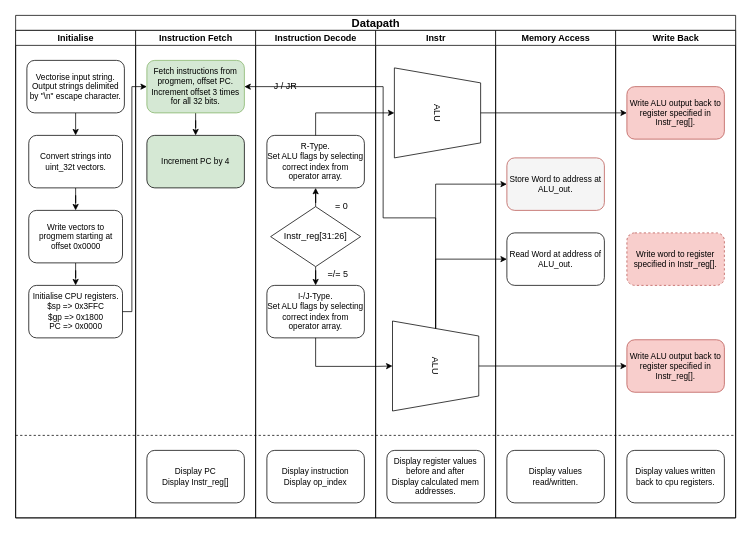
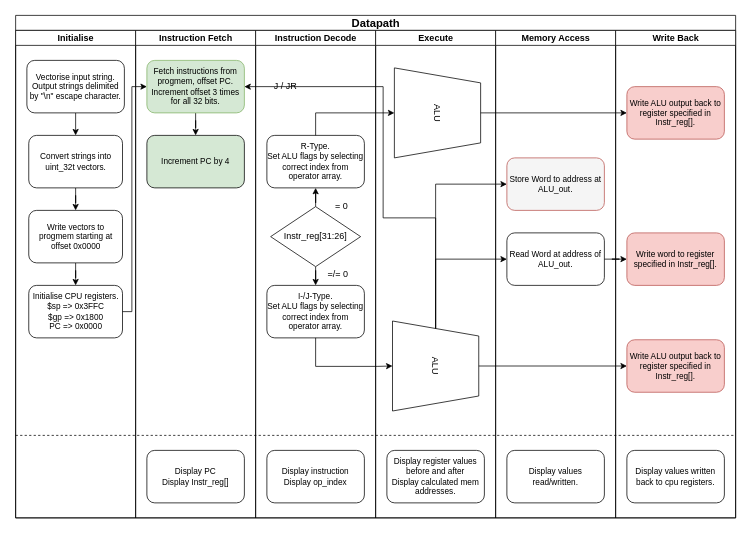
node "Instr": label "Instr" -> "Execute"
edge "Read Word at address of ALU_out." -> "Write word to register specified in Instr_reg[].": added
node "Write word to register specified in Instr_reg[].": style dashed -> solid
node "=/= 5": label "=/= 5" -> "=/= 0"
